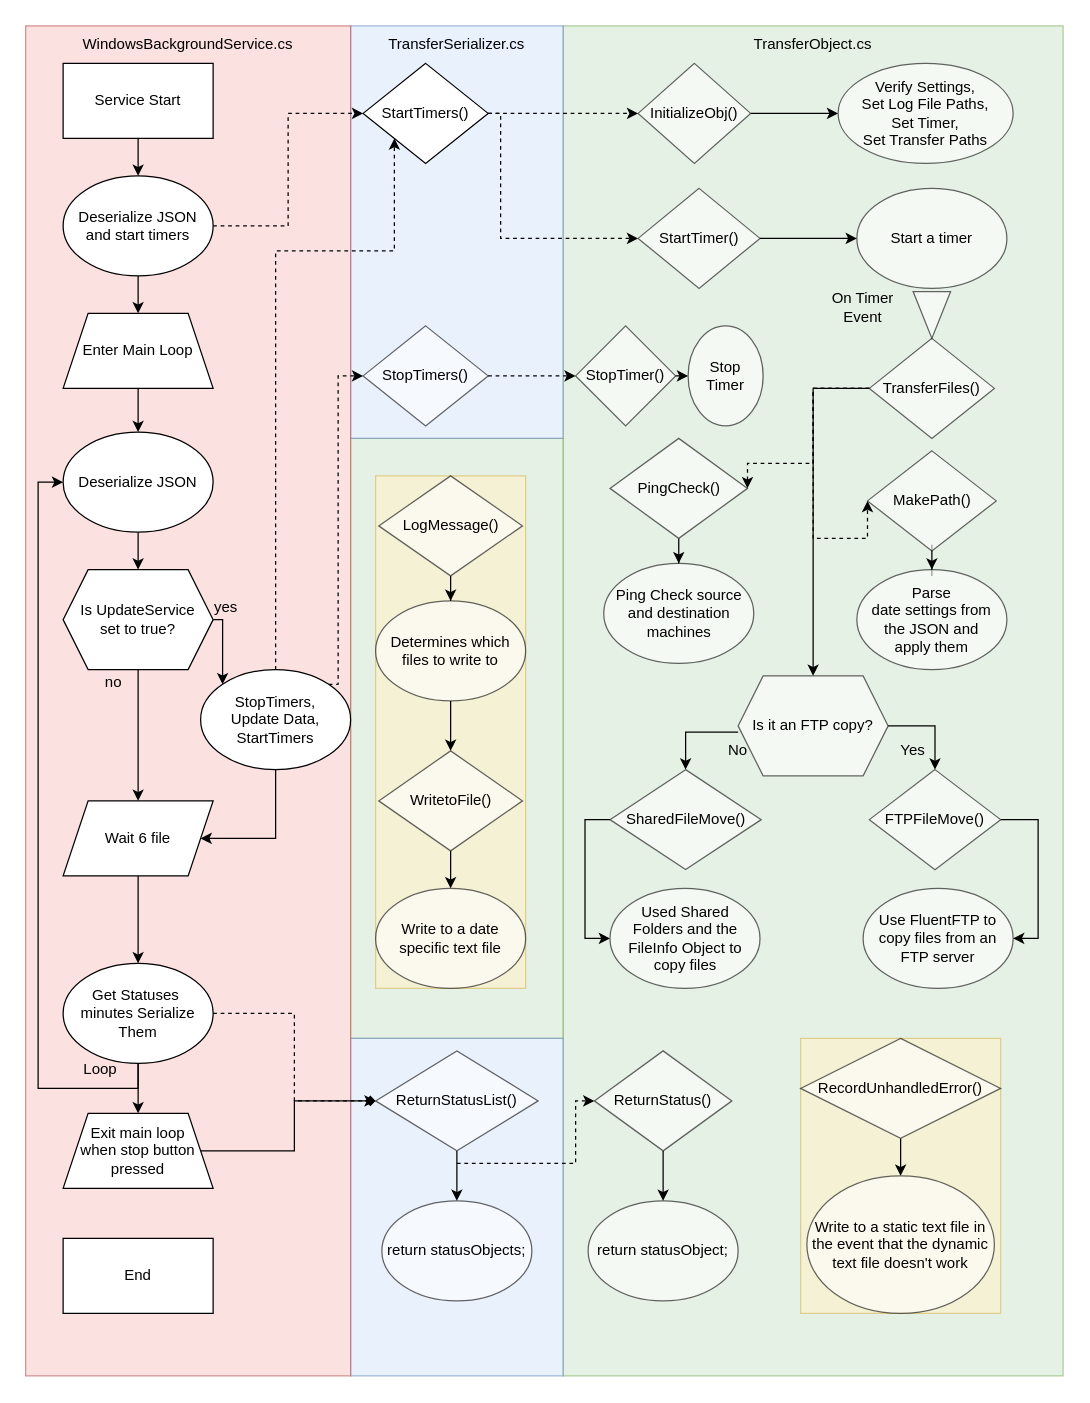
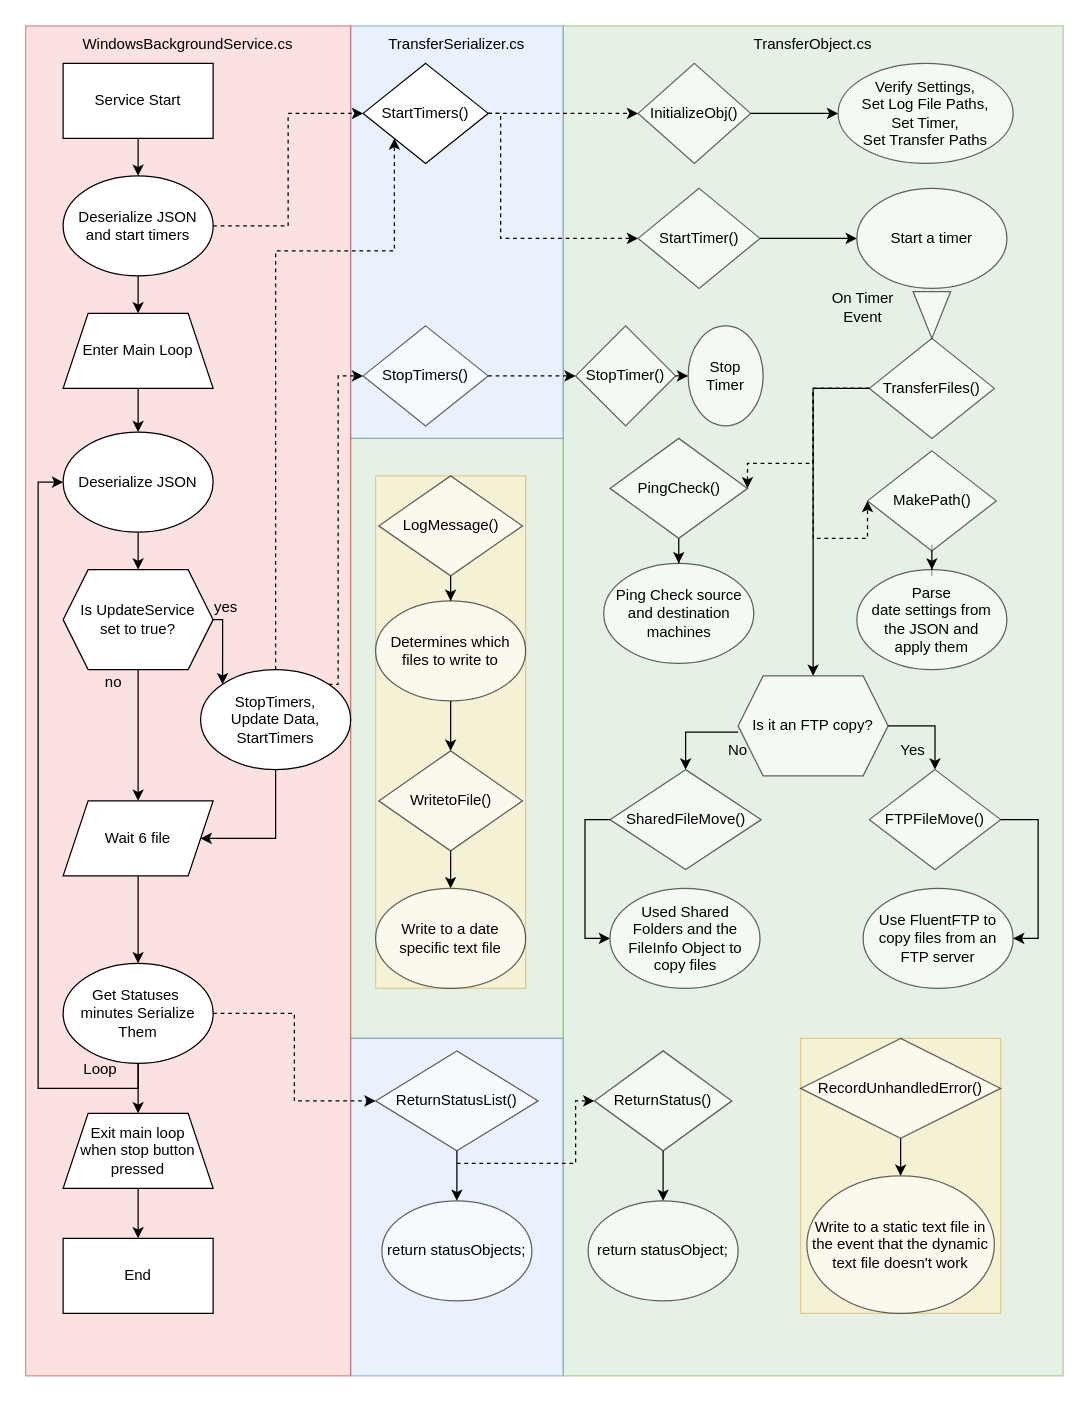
edge "Get Statuses minutes Serialize Them" -> "ReturnStatusList()": arrowhead diamond -> classic
edge "Exit main loop when stop button pressed" -> "ReturnStatusList()": now "Exit main loop when stop button pressed" -> "End"
